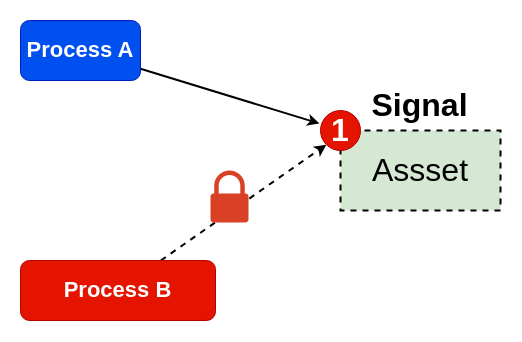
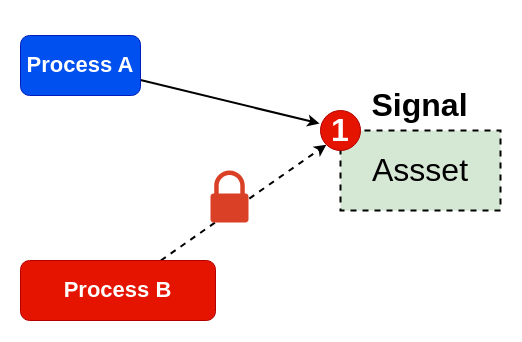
node "Process A": moved (81, 51) -> (81, 66)
